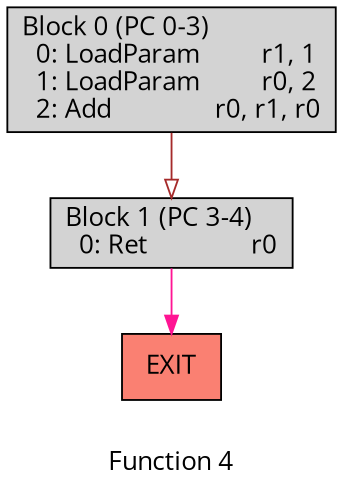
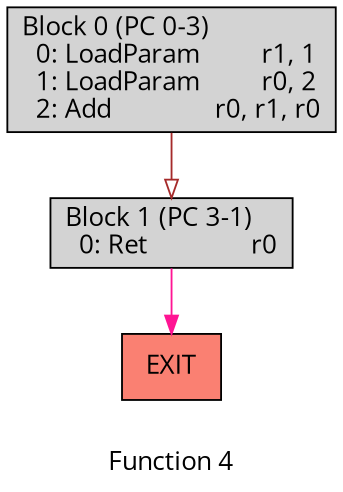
node "Block 1 (PC 3-4) 0: Ret               r0": label "Block 1 (PC 3-4) 0: Ret               r0" -> "Block 1 (PC 3-1) 0: Ret               r0"
